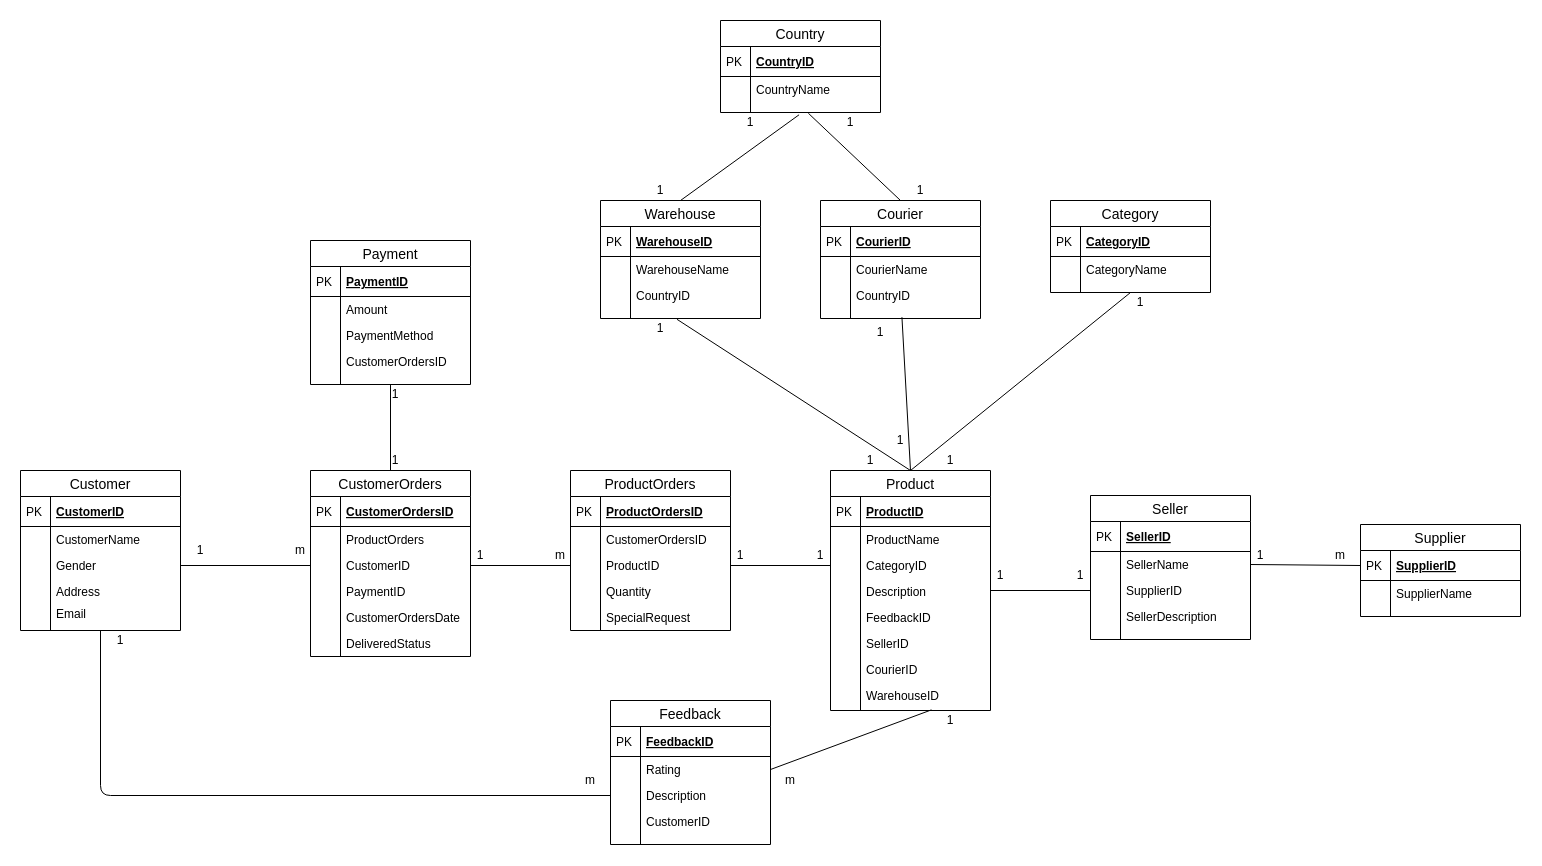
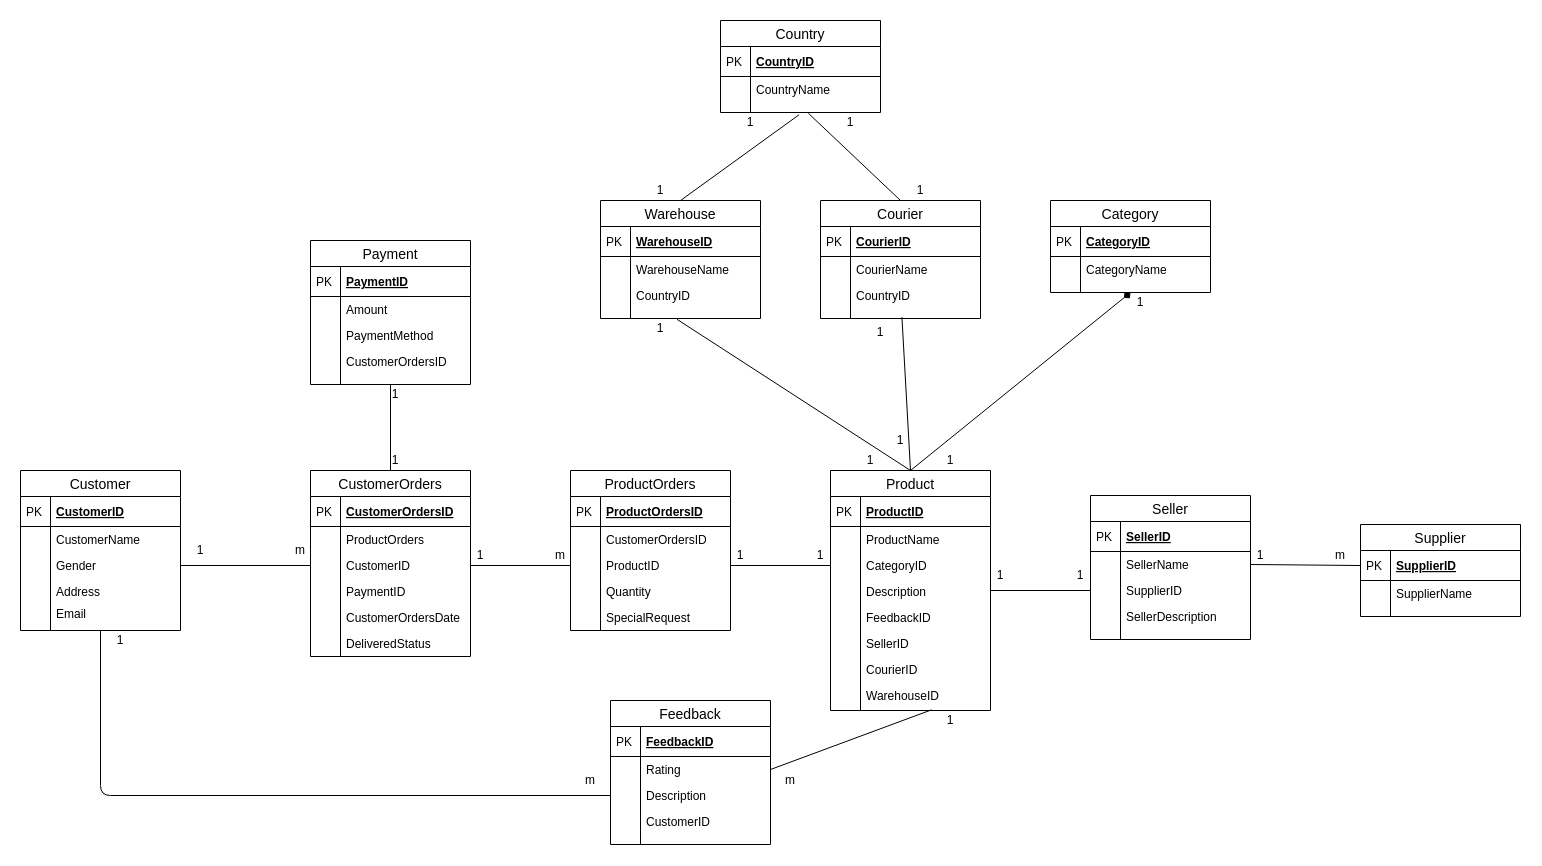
edge "Category" -- "Product": arrowhead none -> diamond
